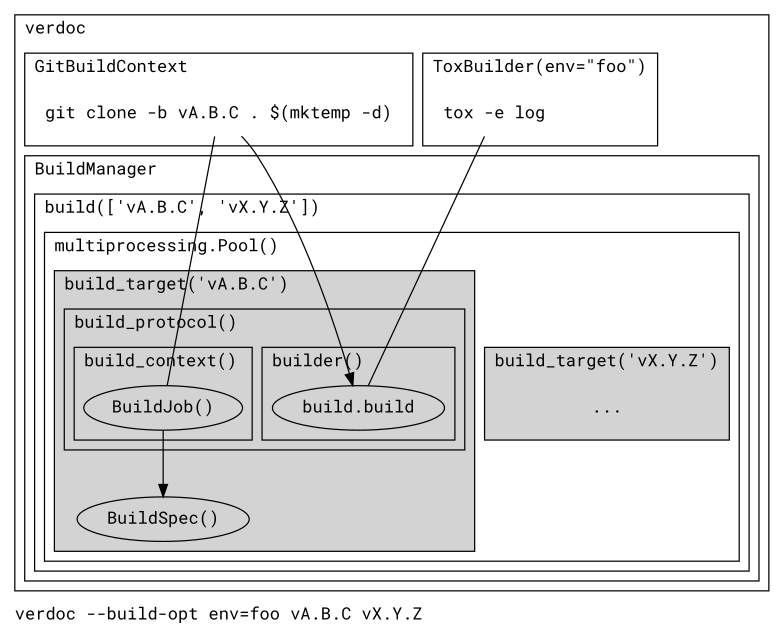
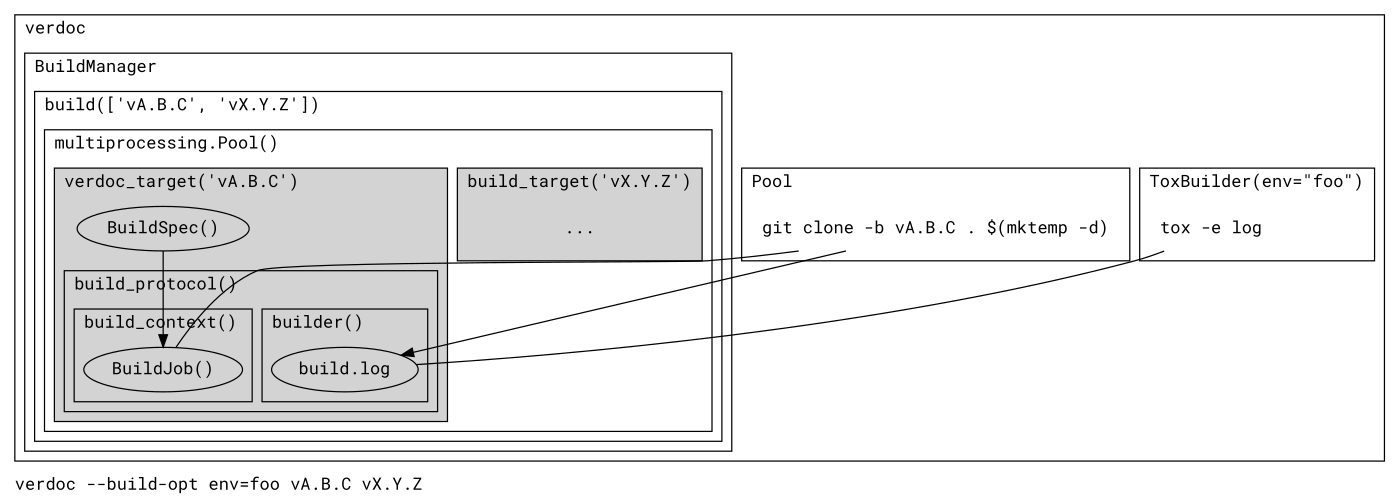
cluster "GitBuildContext": label "GitBuildContext" -> "Pool"
cluster "build_target('vA.B.C')": label "build_target('vA.B.C')" -> "verdoc_target('vA.B.C')"
node "build.build": label "build.build" -> "build.log"
edge "BuildJob()" -> "BuildSpec()": reversed
